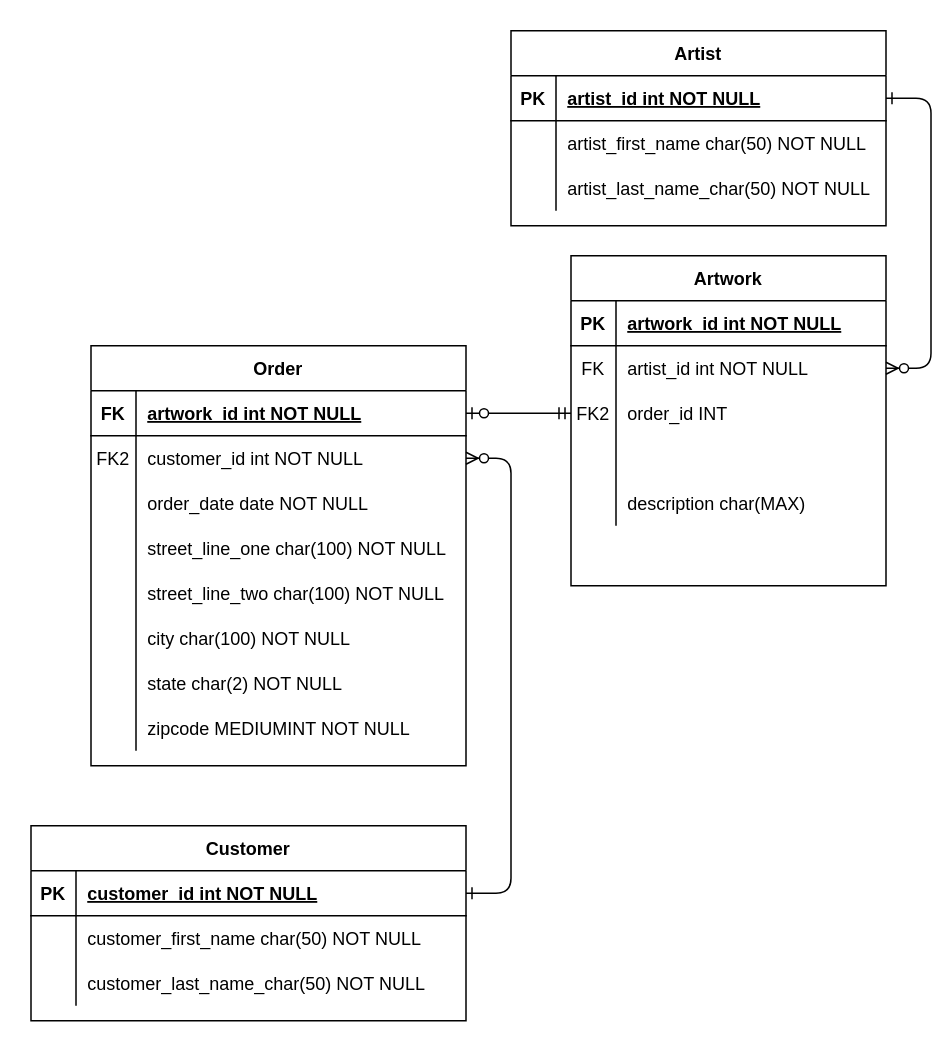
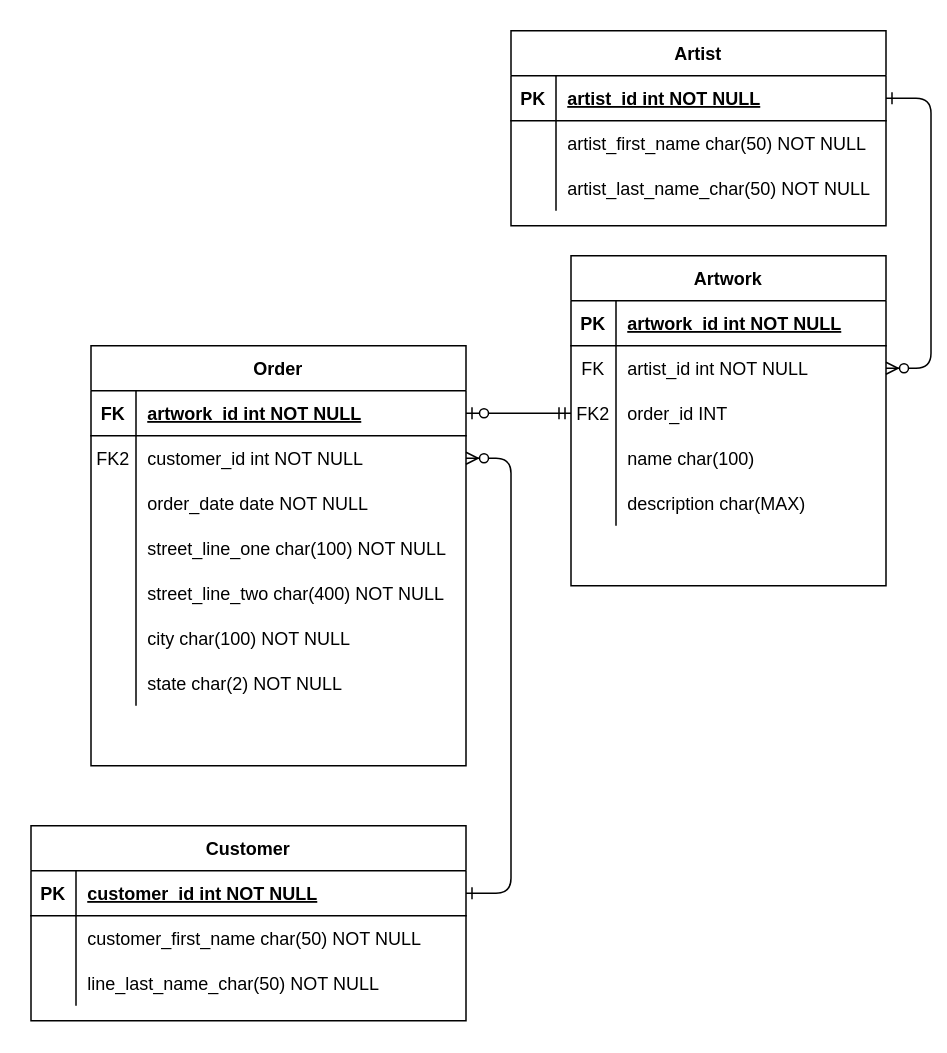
node "name char(100)": added
node "street_line_two char(100) NOT NULL": label "street_line_two char(100) NOT NULL" -> "street_line_two char(400) NOT NULL"
node "zipcode MEDIUMINT NOT NULL": removed
node "customer_last_name_char(50) NOT NULL": label "customer_last_name_char(50) NOT NULL" -> "line_last_name_char(50) NOT NULL"
